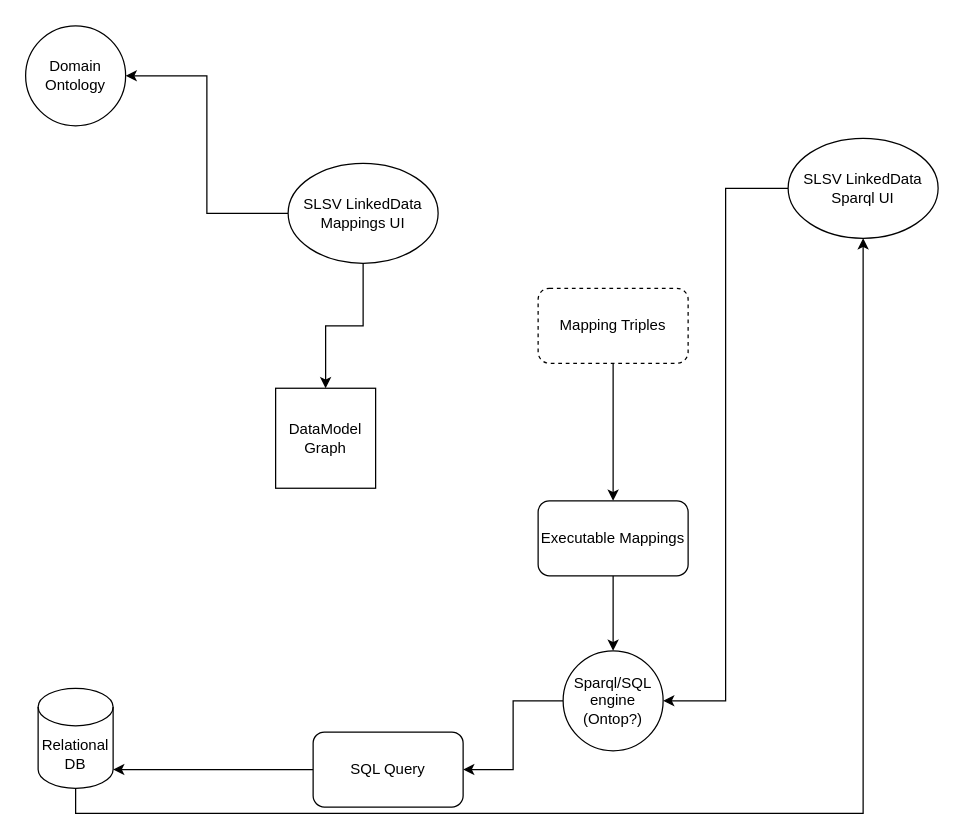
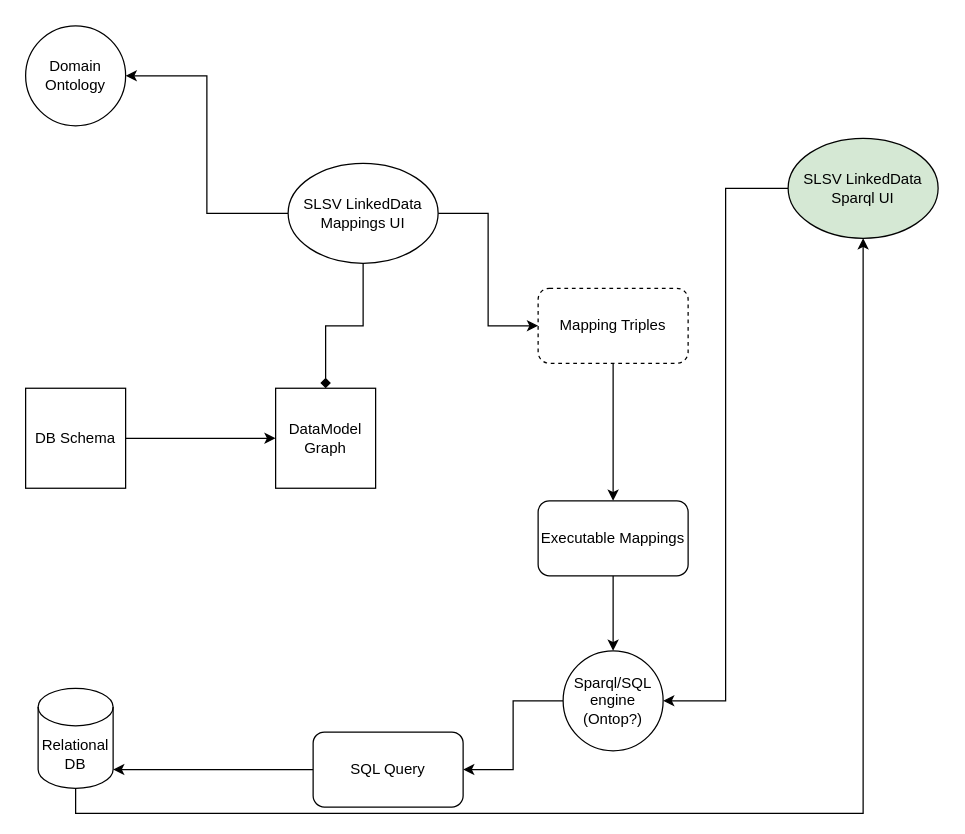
node "SLSV LinkedData Sparql UI": fillcolor #ffffff -> #d5e8d4
edge "SLSV LinkedData Mappings UI" -> "Mapping Triples": added
edge "SLSV LinkedData Mappings UI" -> "DataModel Graph": arrowhead classic -> diamond
node "DB Schema": added
edge "DB Schema" -> "DataModel Graph": added
